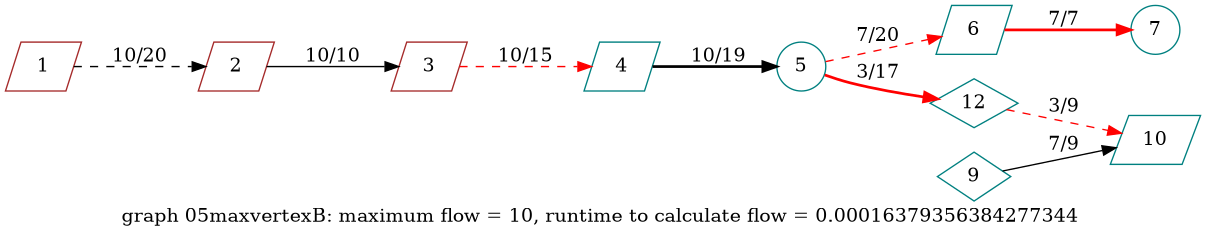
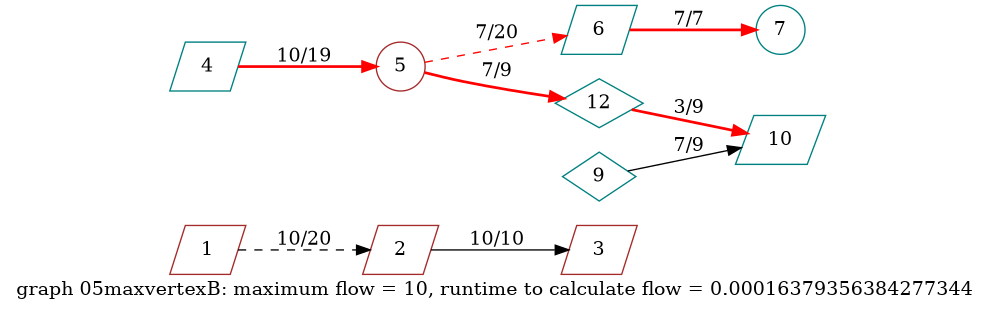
edge "3" -> "4": removed, label "10/15"
edge "4" -> "5": color black -> red
node "5": color teal -> brown
edge "5" -> "12": label " 3/17 " -> " 7/9 "
edge "12" -> "10": style dashed -> bold
